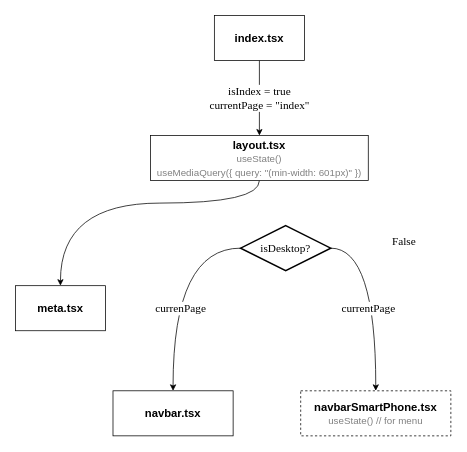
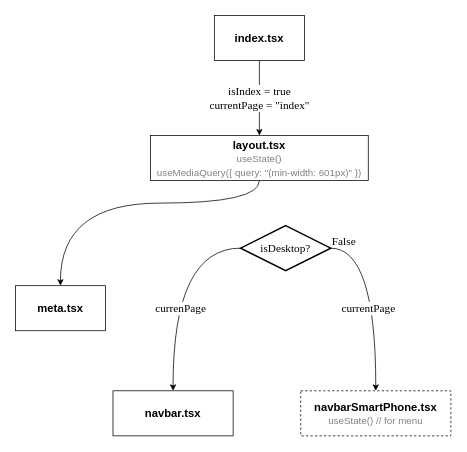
node "False": moved (405, 240) -> (345, 240)
